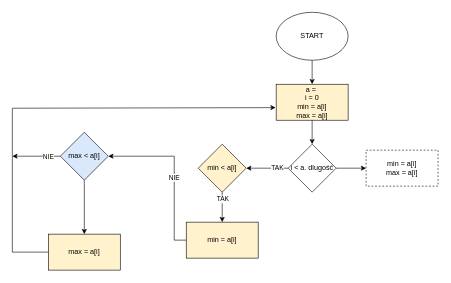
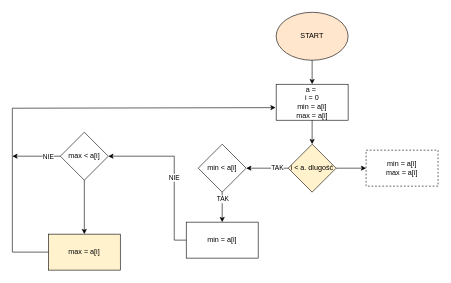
node "START": fillcolor #ffffff -> #ffe6cc
node "a = i = 0 min = a[i] max = a[i]": fillcolor #fff2cc -> #ffffff
node "max < a[i]": fillcolor #dae8fc -> #ffffff
node "min < a[i]": fillcolor #fff2cc -> #ffffff
node "i < a. dlugość": fillcolor #ffffff -> #fff2cc
node "min = a[i]": fillcolor #fff2cc -> #ffffff
